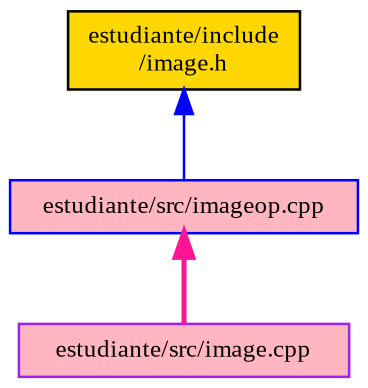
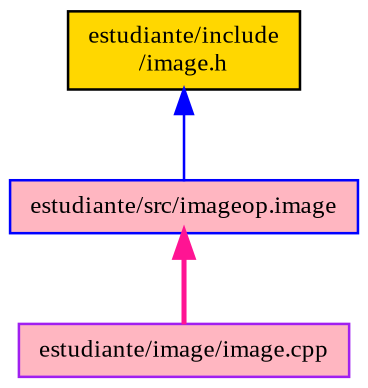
node "estudiante/src/imageop.cpp": label "estudiante/src/imageop.cpp" -> "estudiante/src/imageop.image"
node "estudiante/src/image.cpp": label "estudiante/src/image.cpp" -> "estudiante/image/image.cpp"
